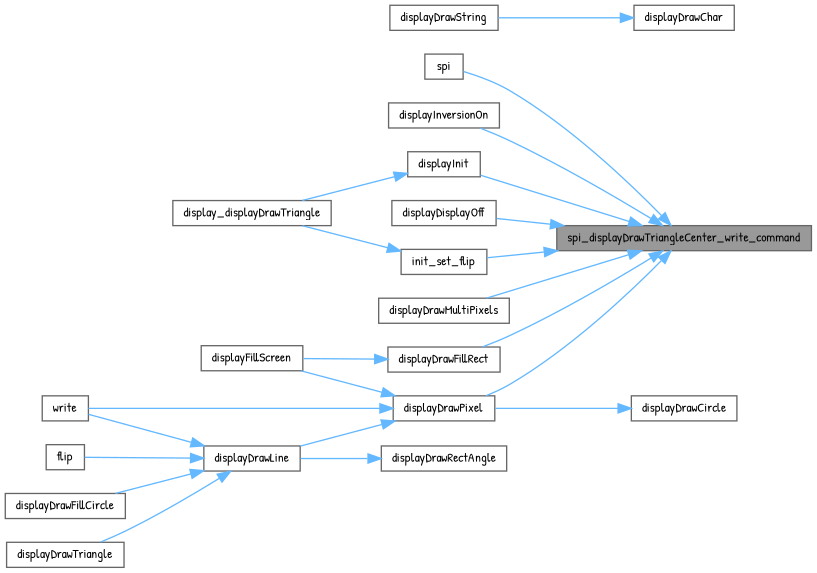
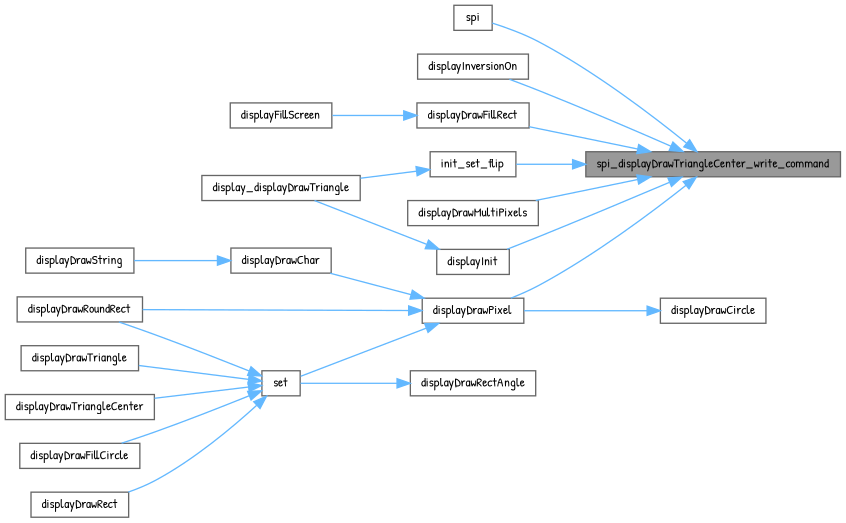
node "displayDisplayOff": removed
edge "displayFillScreen" -> "displayDrawPixel": now "displayDrawChar" -> "displayDrawPixel"
node "write": label "write" -> "displayDrawRoundRect"
node "flip": label "flip" -> "displayDrawTriangleCenter"
node "displayDrawLine": label "displayDrawLine" -> "set"
node "displayDrawRect": added
